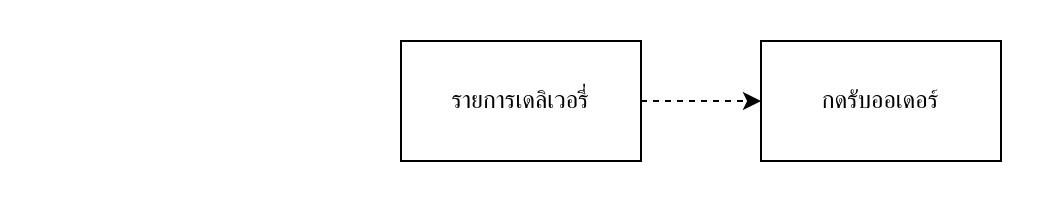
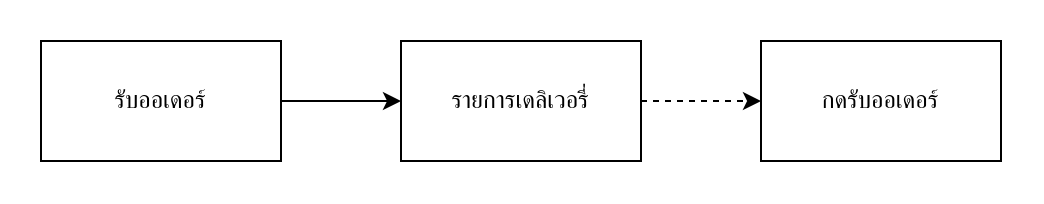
node "รับออเดอร์": added
edge "รับออเดอร์" -> "รายการเดลิเวอรี่": added
